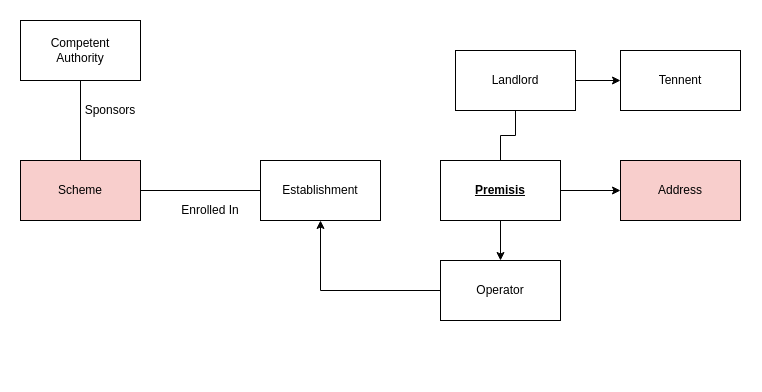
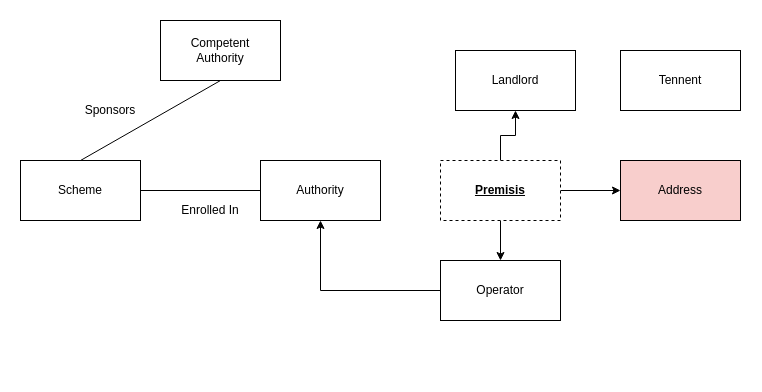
node "Competent Authority": moved (81, 51) -> (221, 51)
edge "Landlord" -> "Tennent": removed
edge "Landlord" -- "Premisis": arrowhead none -> classic
node "Scheme": fillcolor #f8cecc -> #ffffff
node "Establishment": label "Establishment" -> "Authority"
node "Premisis": style solid -> dashed
